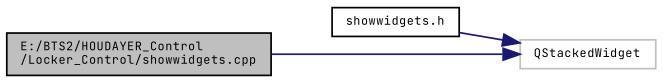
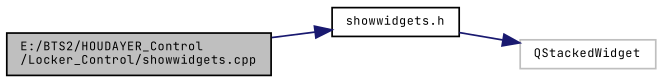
edge "E:/BTS2/HOUDAYER_Control /Locker_Control/showwidgets.cpp" -> "QStackedWidget": now "E:/BTS2/HOUDAYER_Control /Locker_Control/showwidgets.cpp" -> "showwidgets.h"
